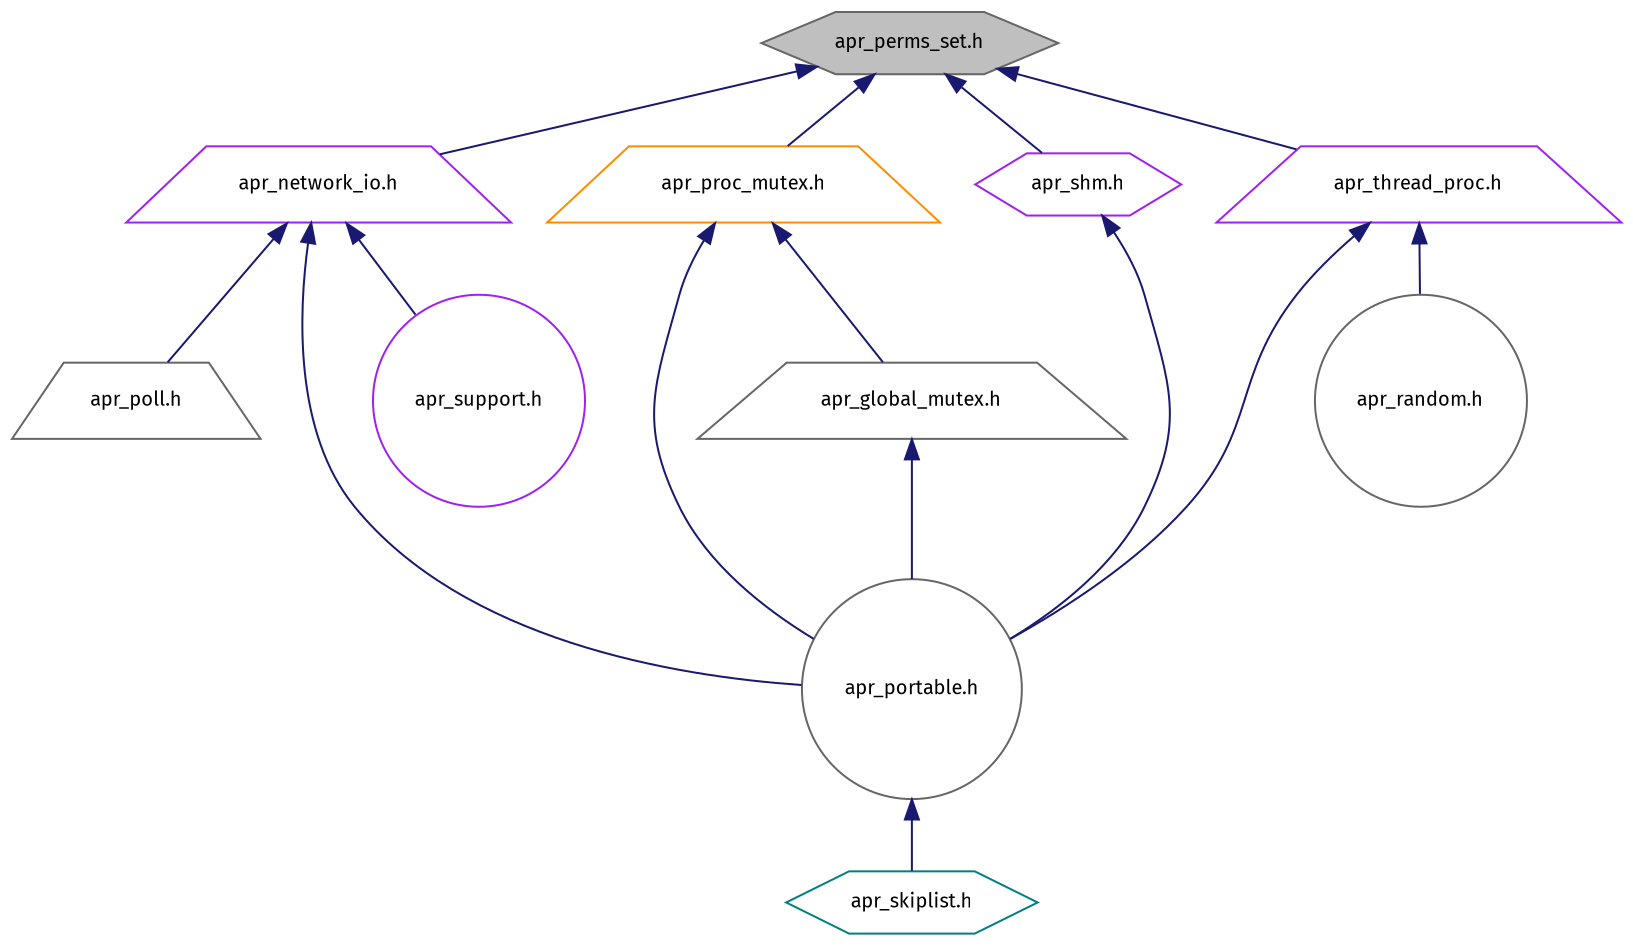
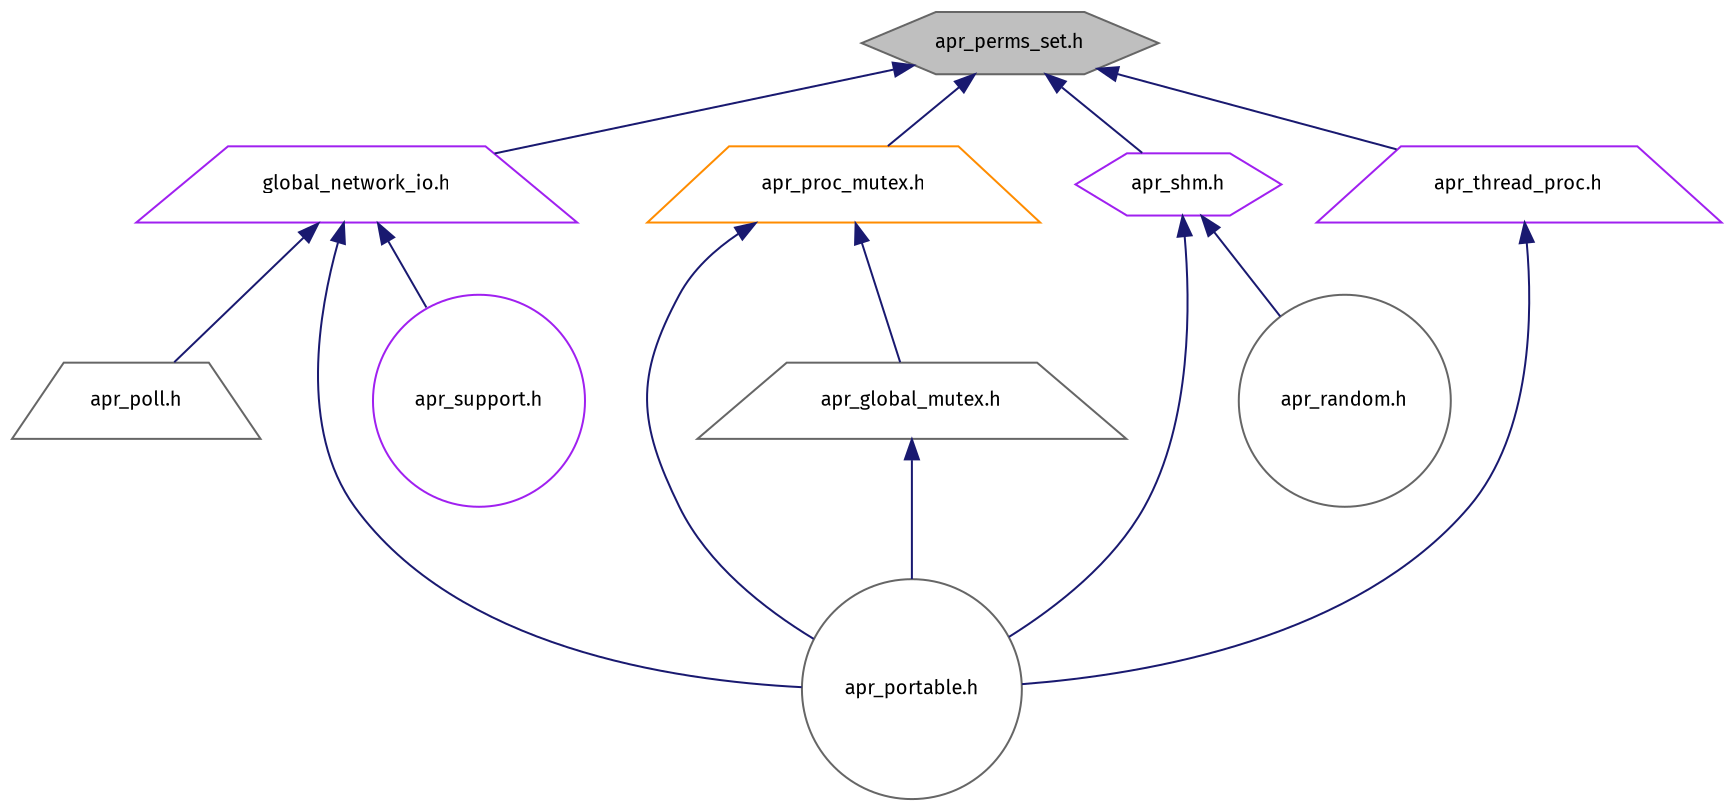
node "apr_network_io.h": label "apr_network_io.h" -> "global_network_io.h"
edge "apr_random.h" -> "apr_thread_proc.h": now "apr_random.h" -> "apr_shm.h"
node "apr_skiplist.h": removed
